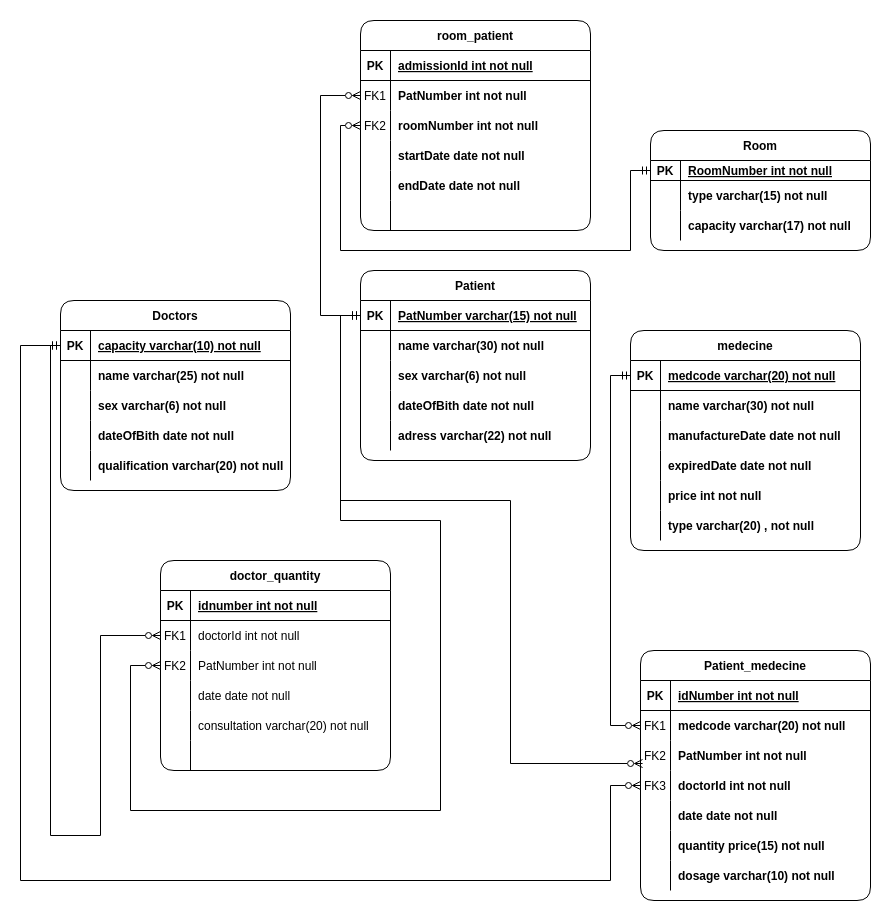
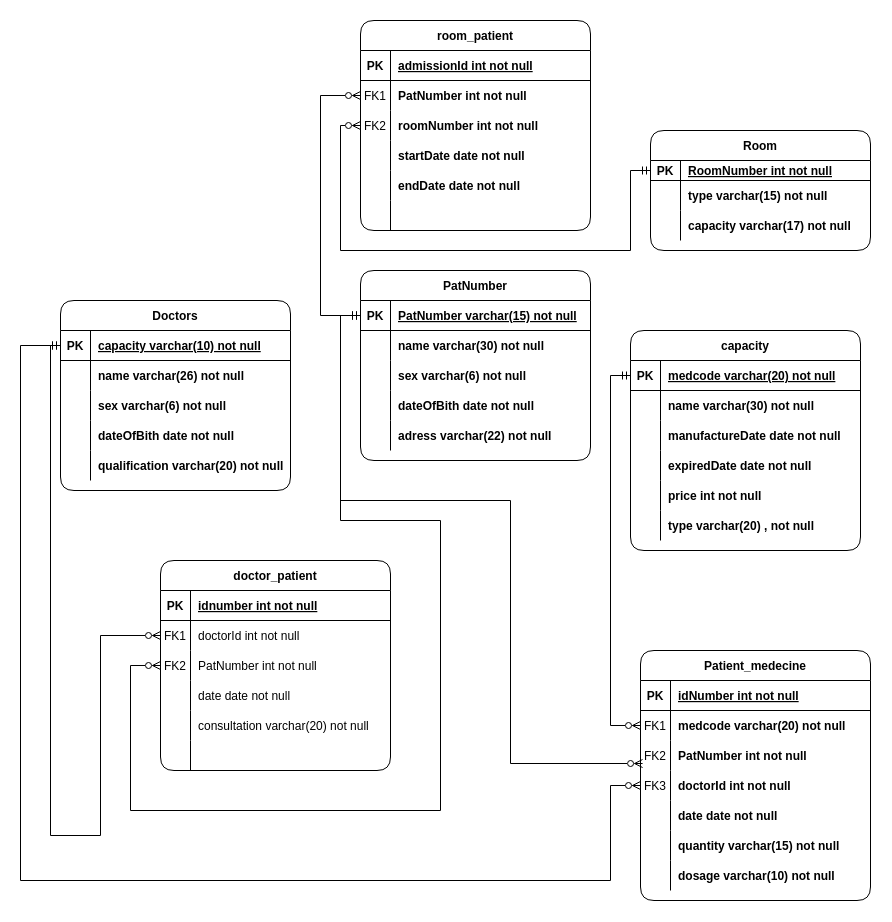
node "Patient": label "Patient" -> "PatNumber"
node "medecine": label "medecine" -> "capacity"
node "name varchar(25) not null": label "name varchar(25) not null" -> "name varchar(26) not null"
node "doctor_quantity": label "doctor_quantity" -> "doctor_patient"
node "quantity price(15) not null": label "quantity price(15) not null" -> "quantity varchar(15) not null"
